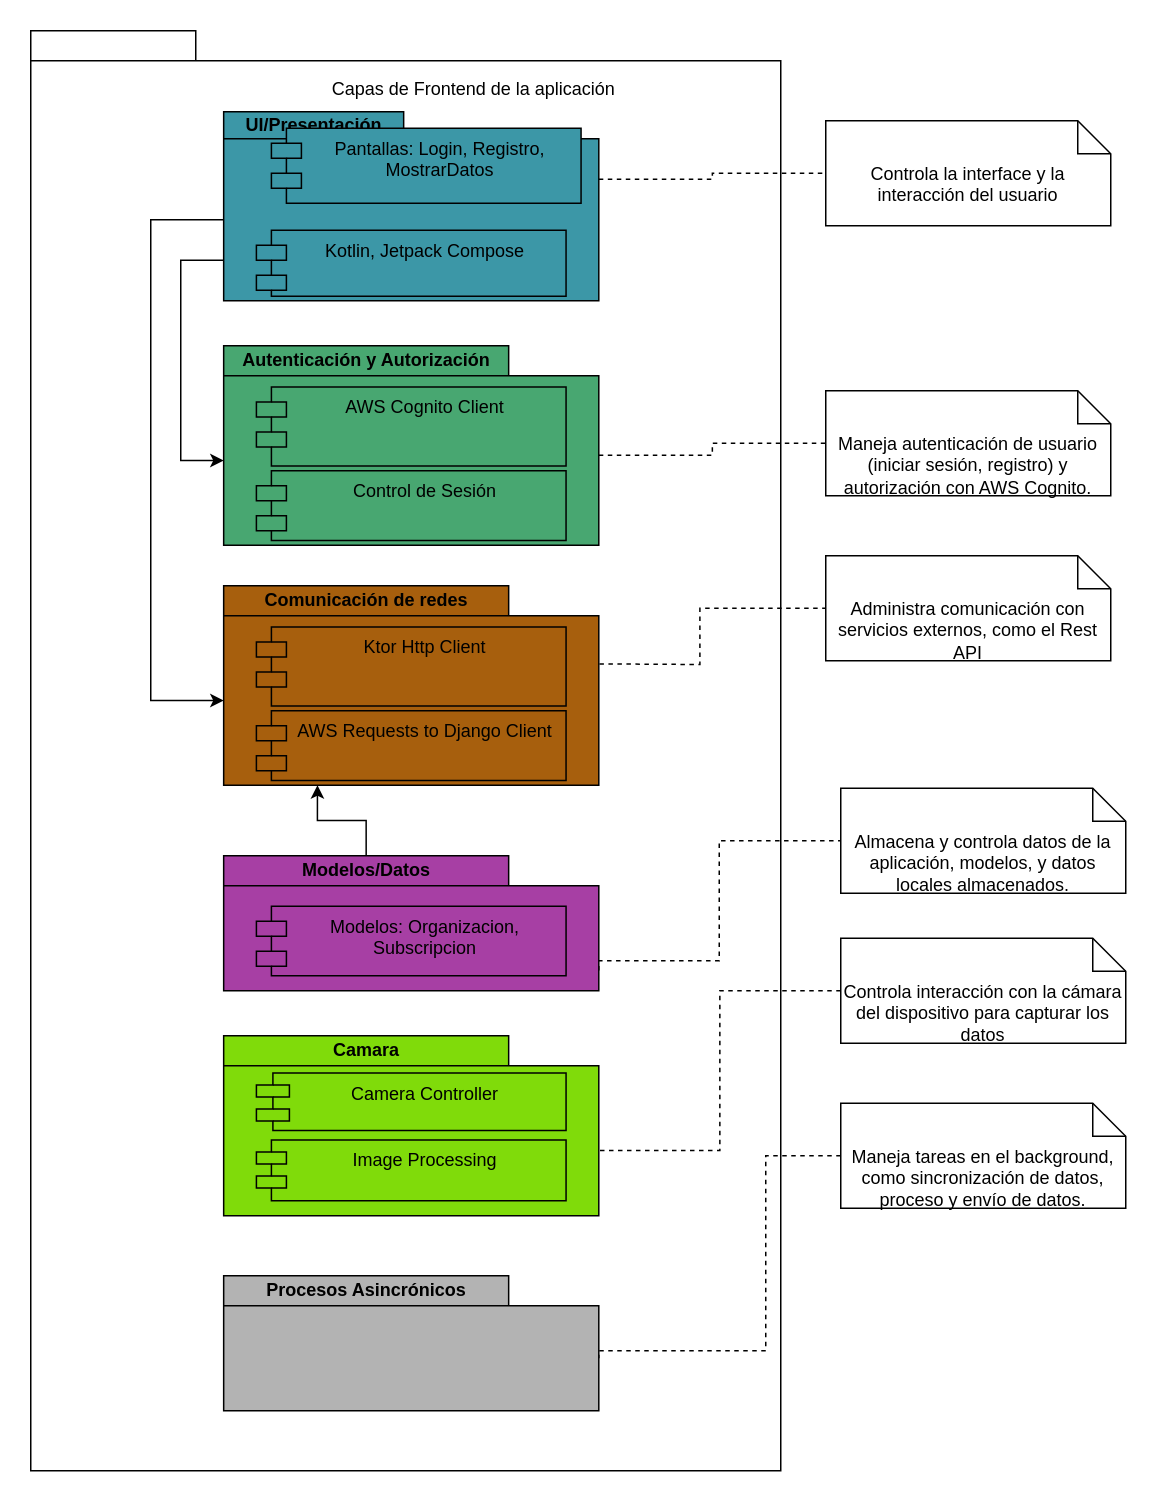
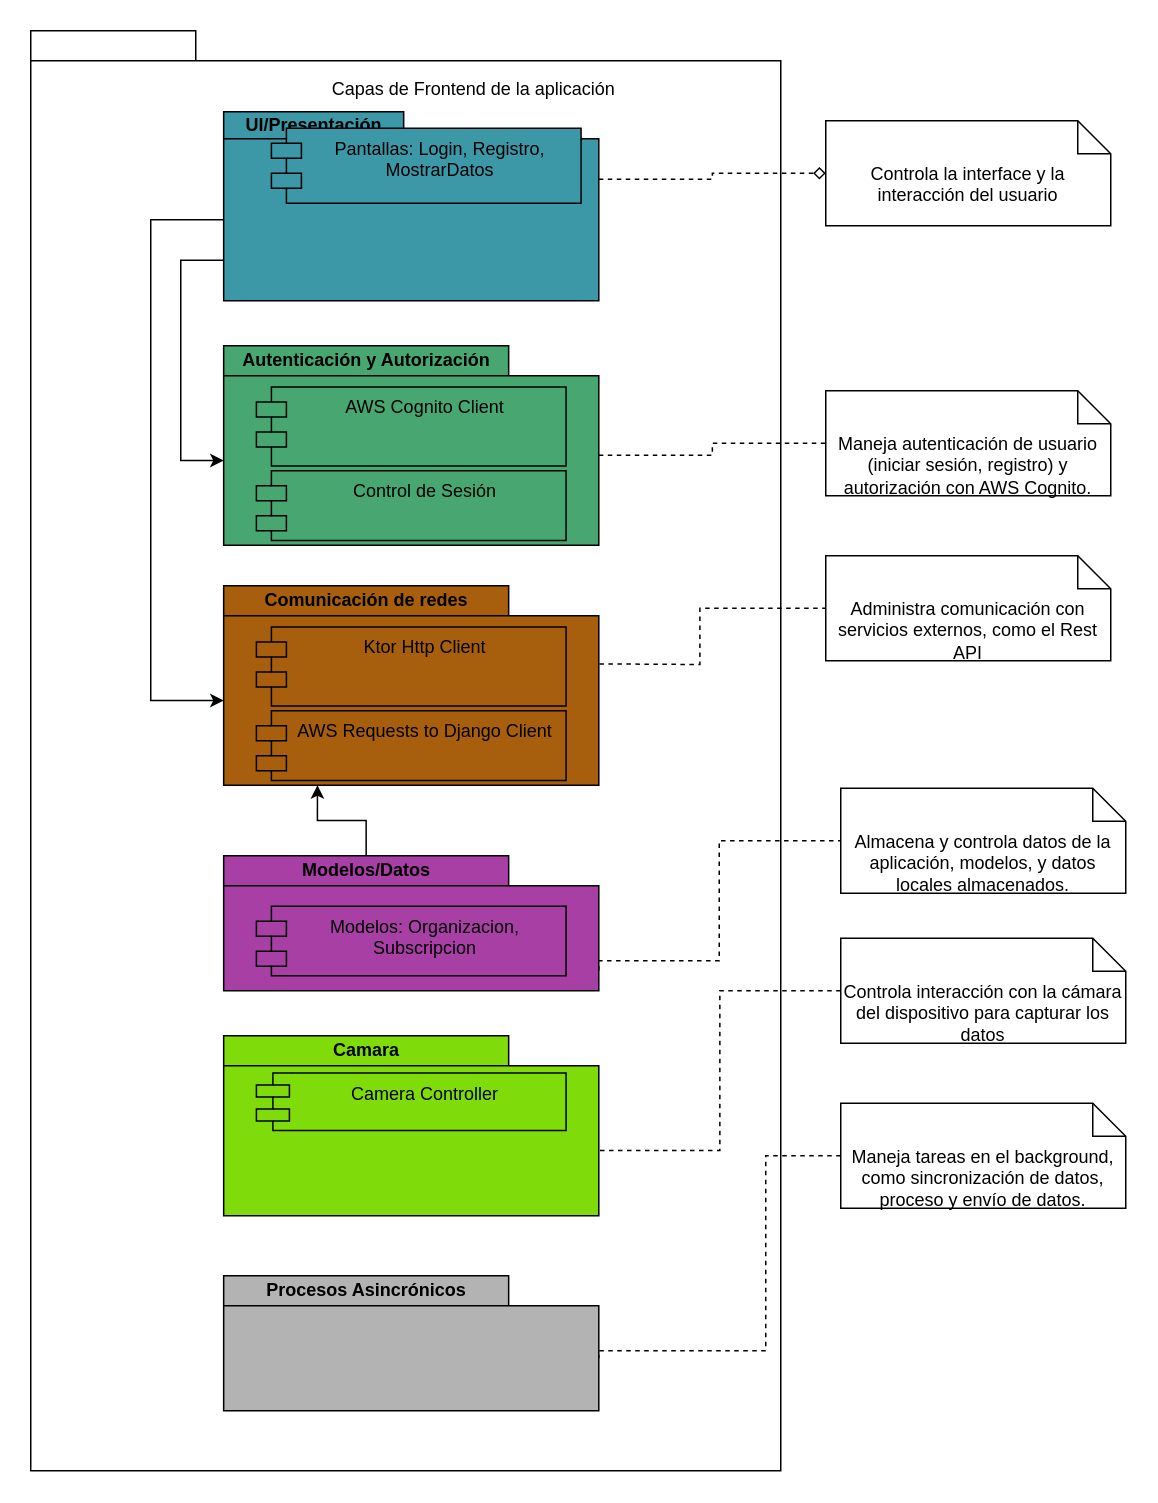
edge "Controla la interface y la interacción del usuario" -- "UI/Presentación": arrowhead none -> diamond
node "Kotlin, Jetpack Compose": removed
node "Image Processing": removed
